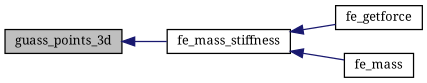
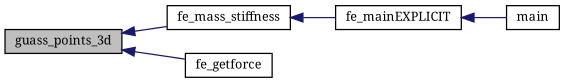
node "main": added
edge "fe_getforce" -> "fe_mass_stiffness": now "fe_getforce" -> "guass_points_3d"
node "fe_mass": label "fe_mass" -> "fe_mainEXPLICIT"
